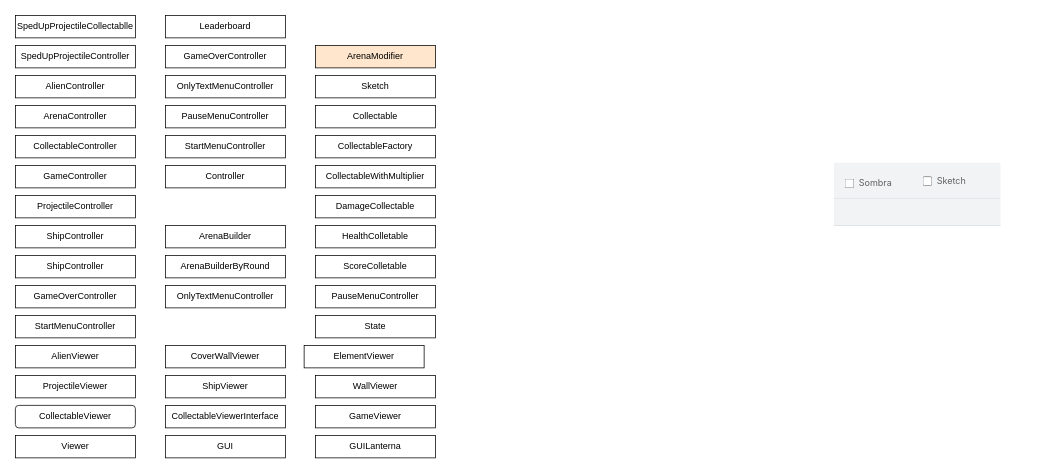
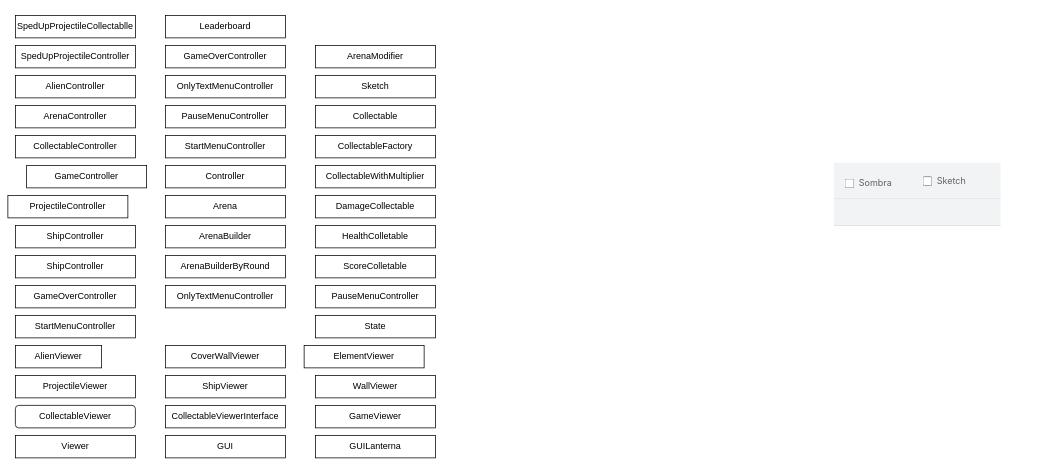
node "ArenaModifier": fillcolor #ffe6cc -> #ffffff
node "GameController": moved (75, 177) -> (87, 177)
node "ProjectileController": moved (75, 207) -> (68, 207)
node "Arena": added
node "AlienViewer": size 120x23 -> 86x23
